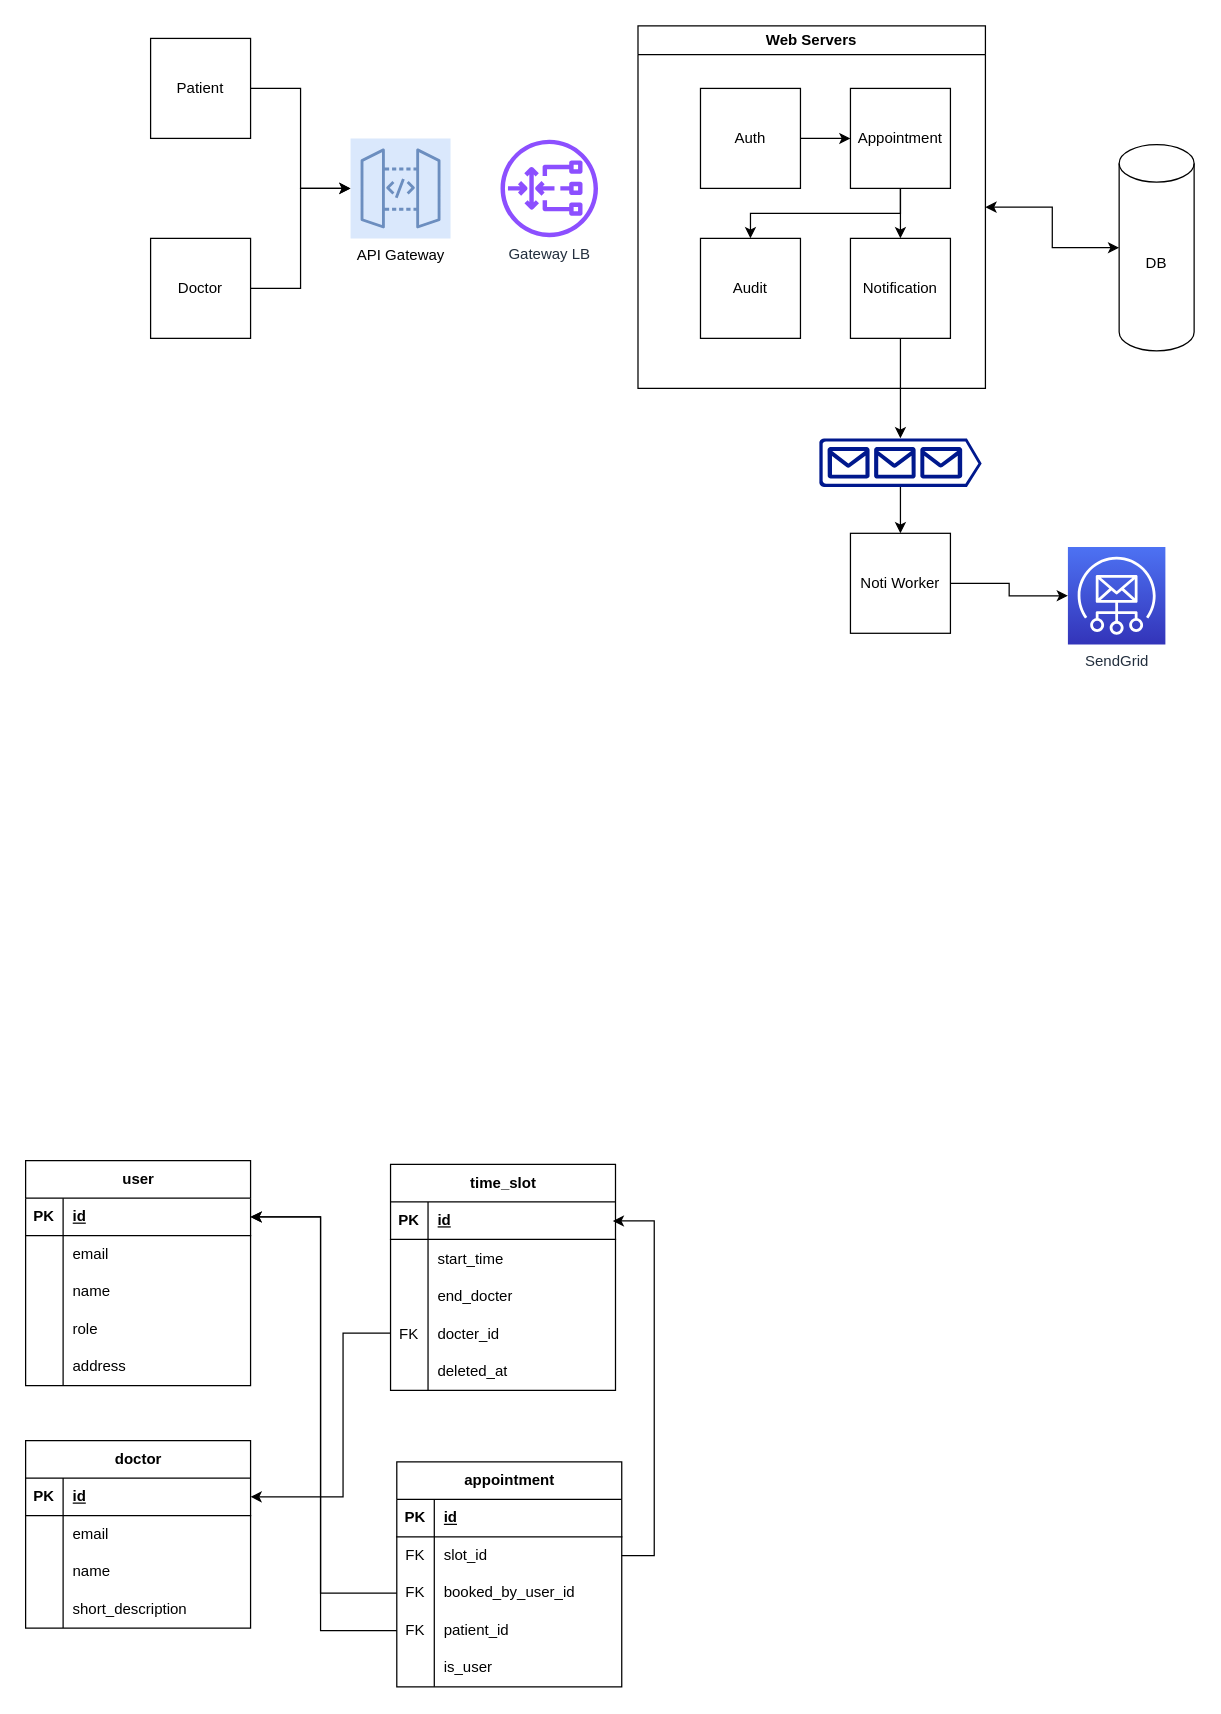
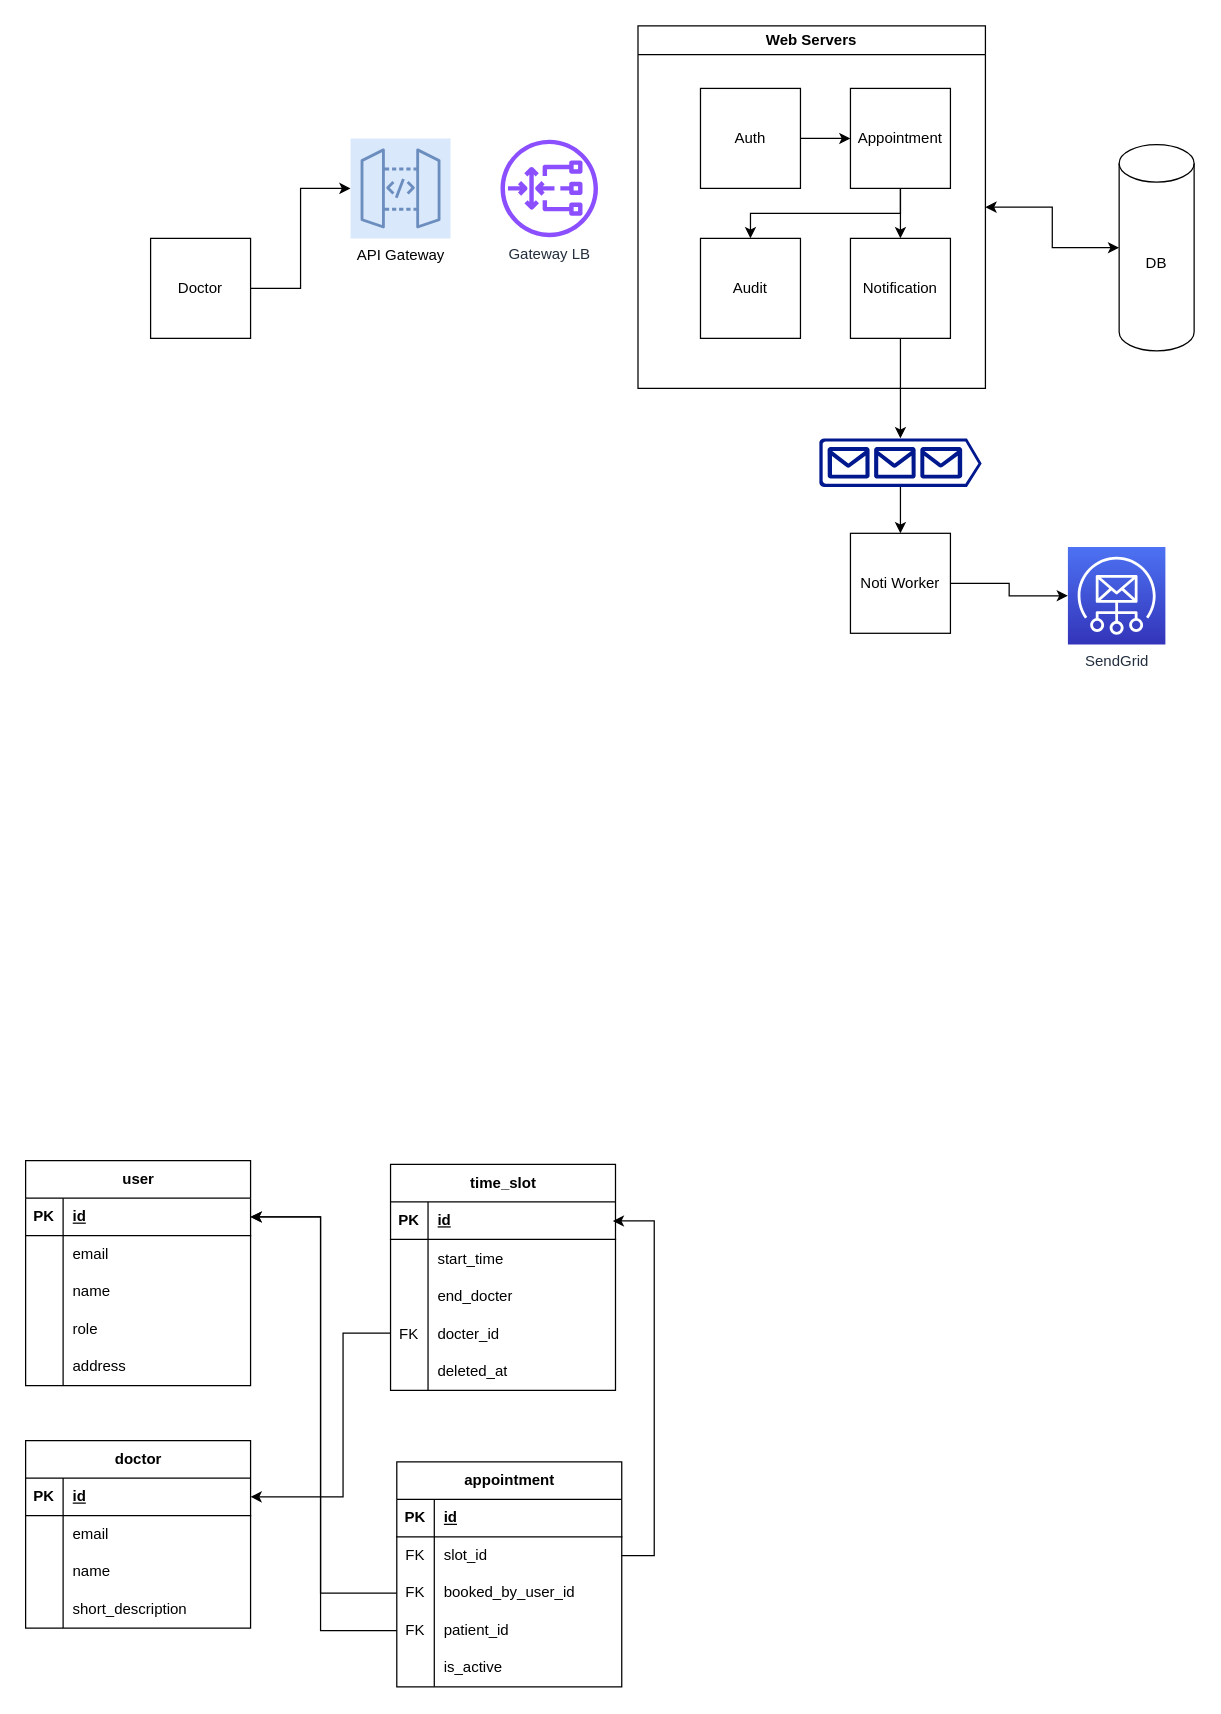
node "Patient": removed
edge "Patient" -> "API Gateway": removed
node "is_user": label "is_user" -> "is_active"
